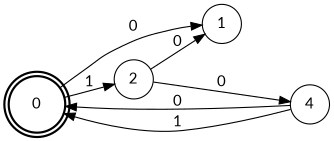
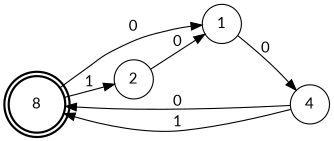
edge "2" -> "4": now "1" -> "4"
node "0": label "0" -> "8"
